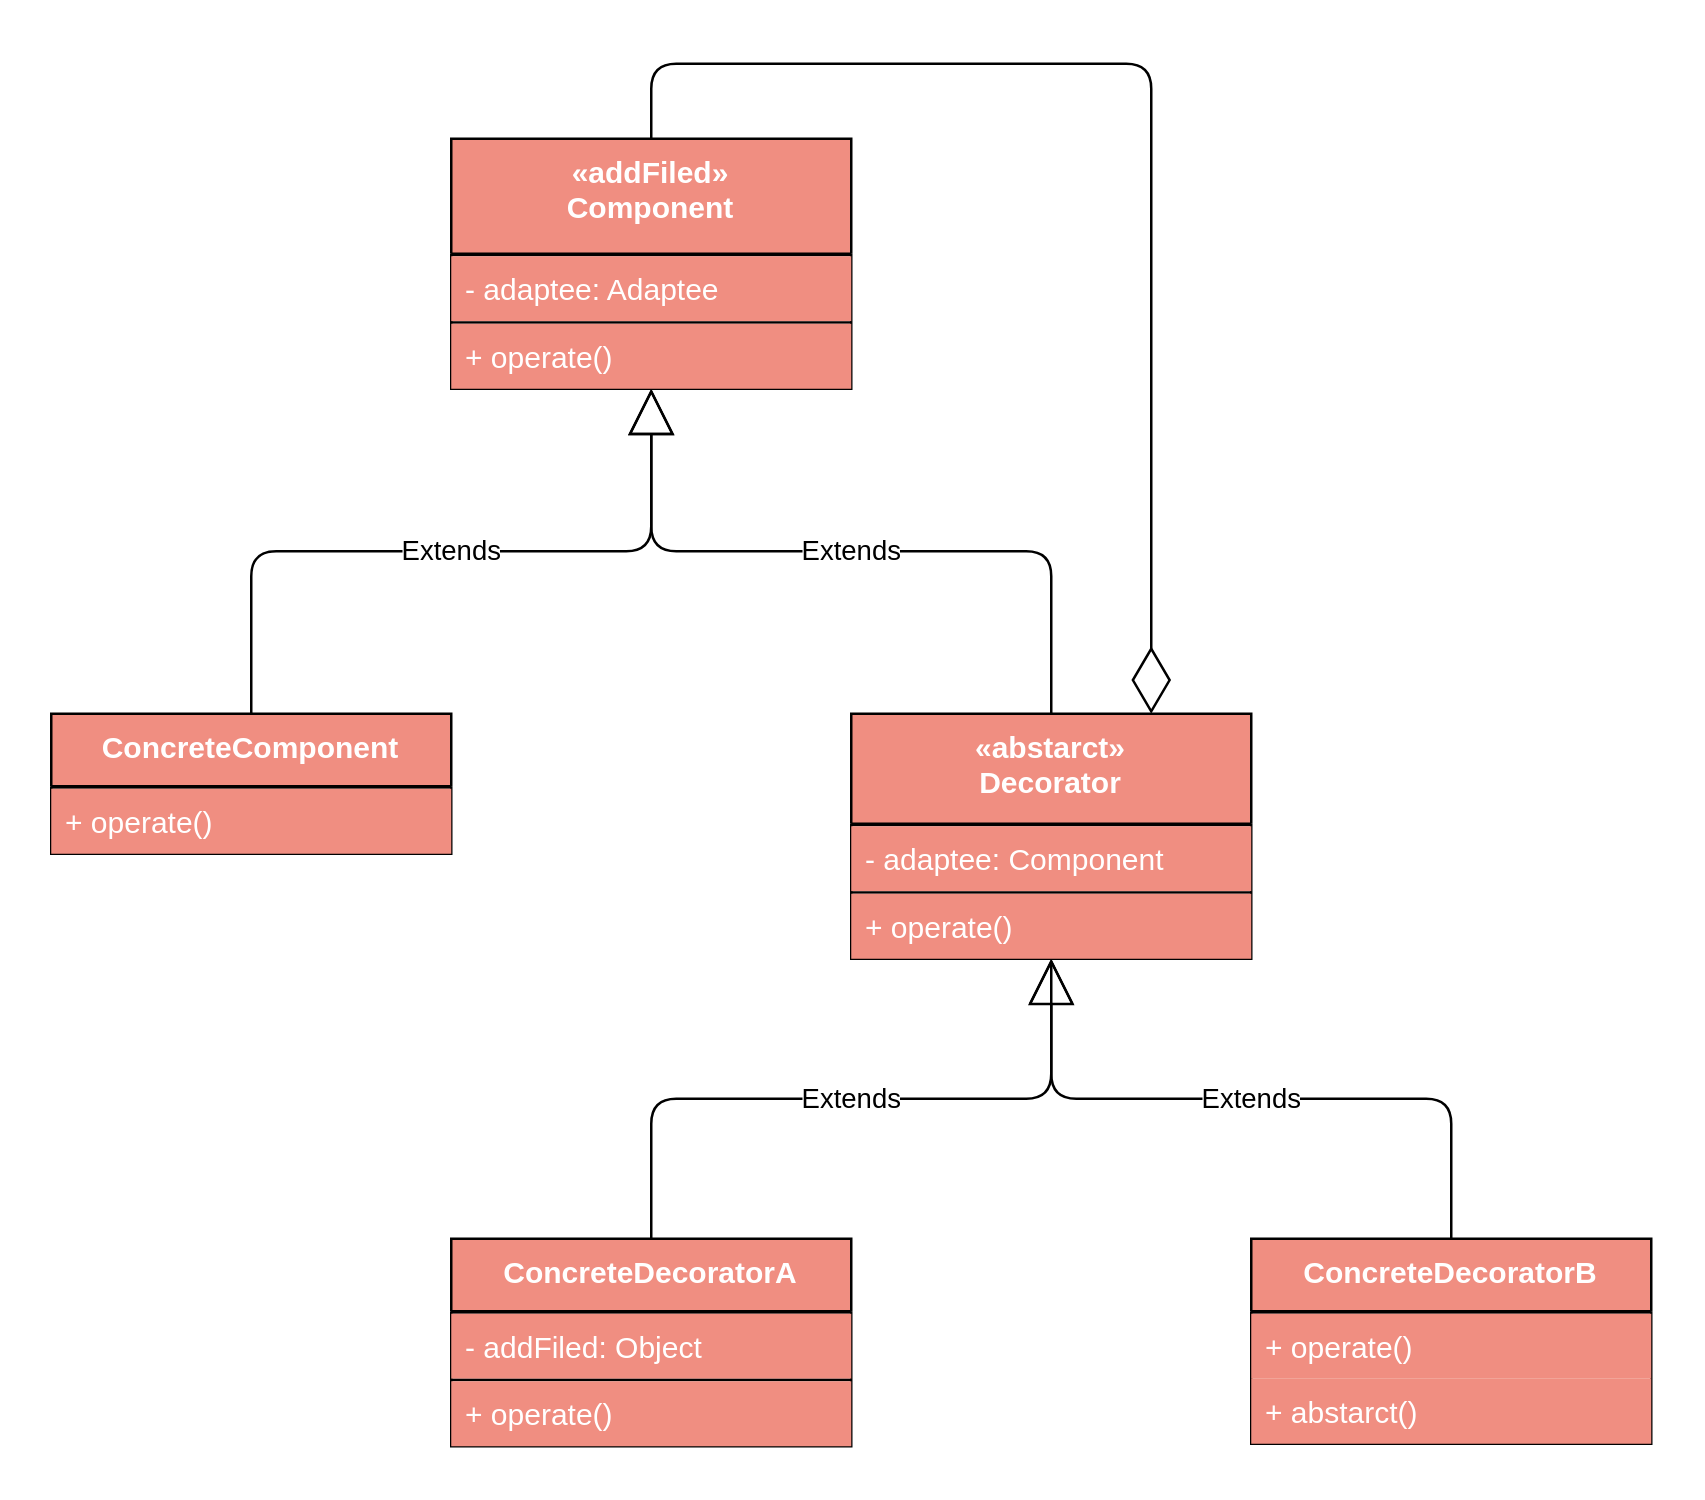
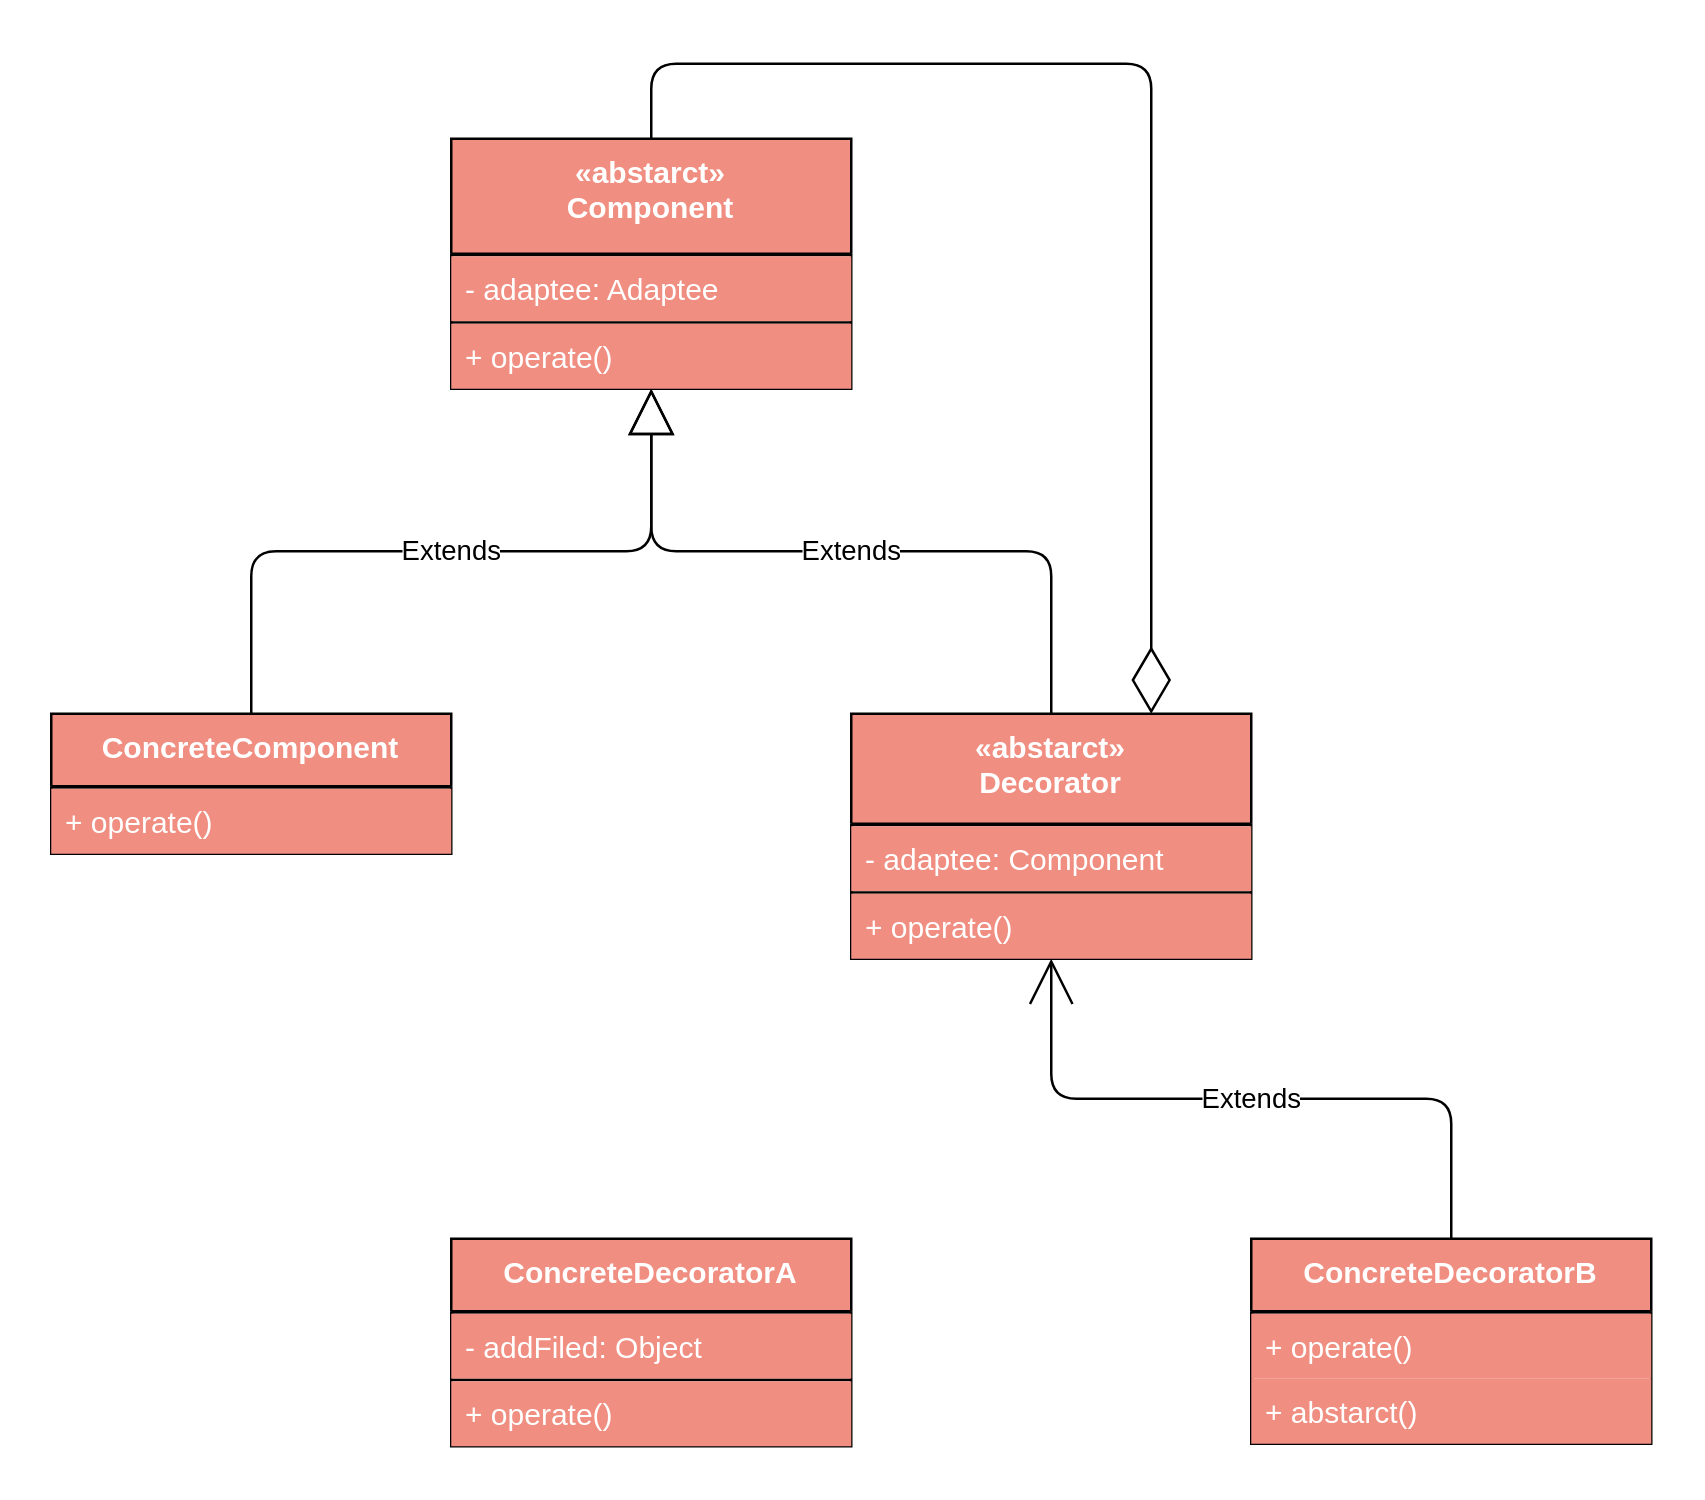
node "«addFiled» Component": label "«addFiled» Component" -> "«abstarct» Component"
edge "ConcreteDecoratorA" -> "«abstarct» Decorator": removed, label "Extends"
